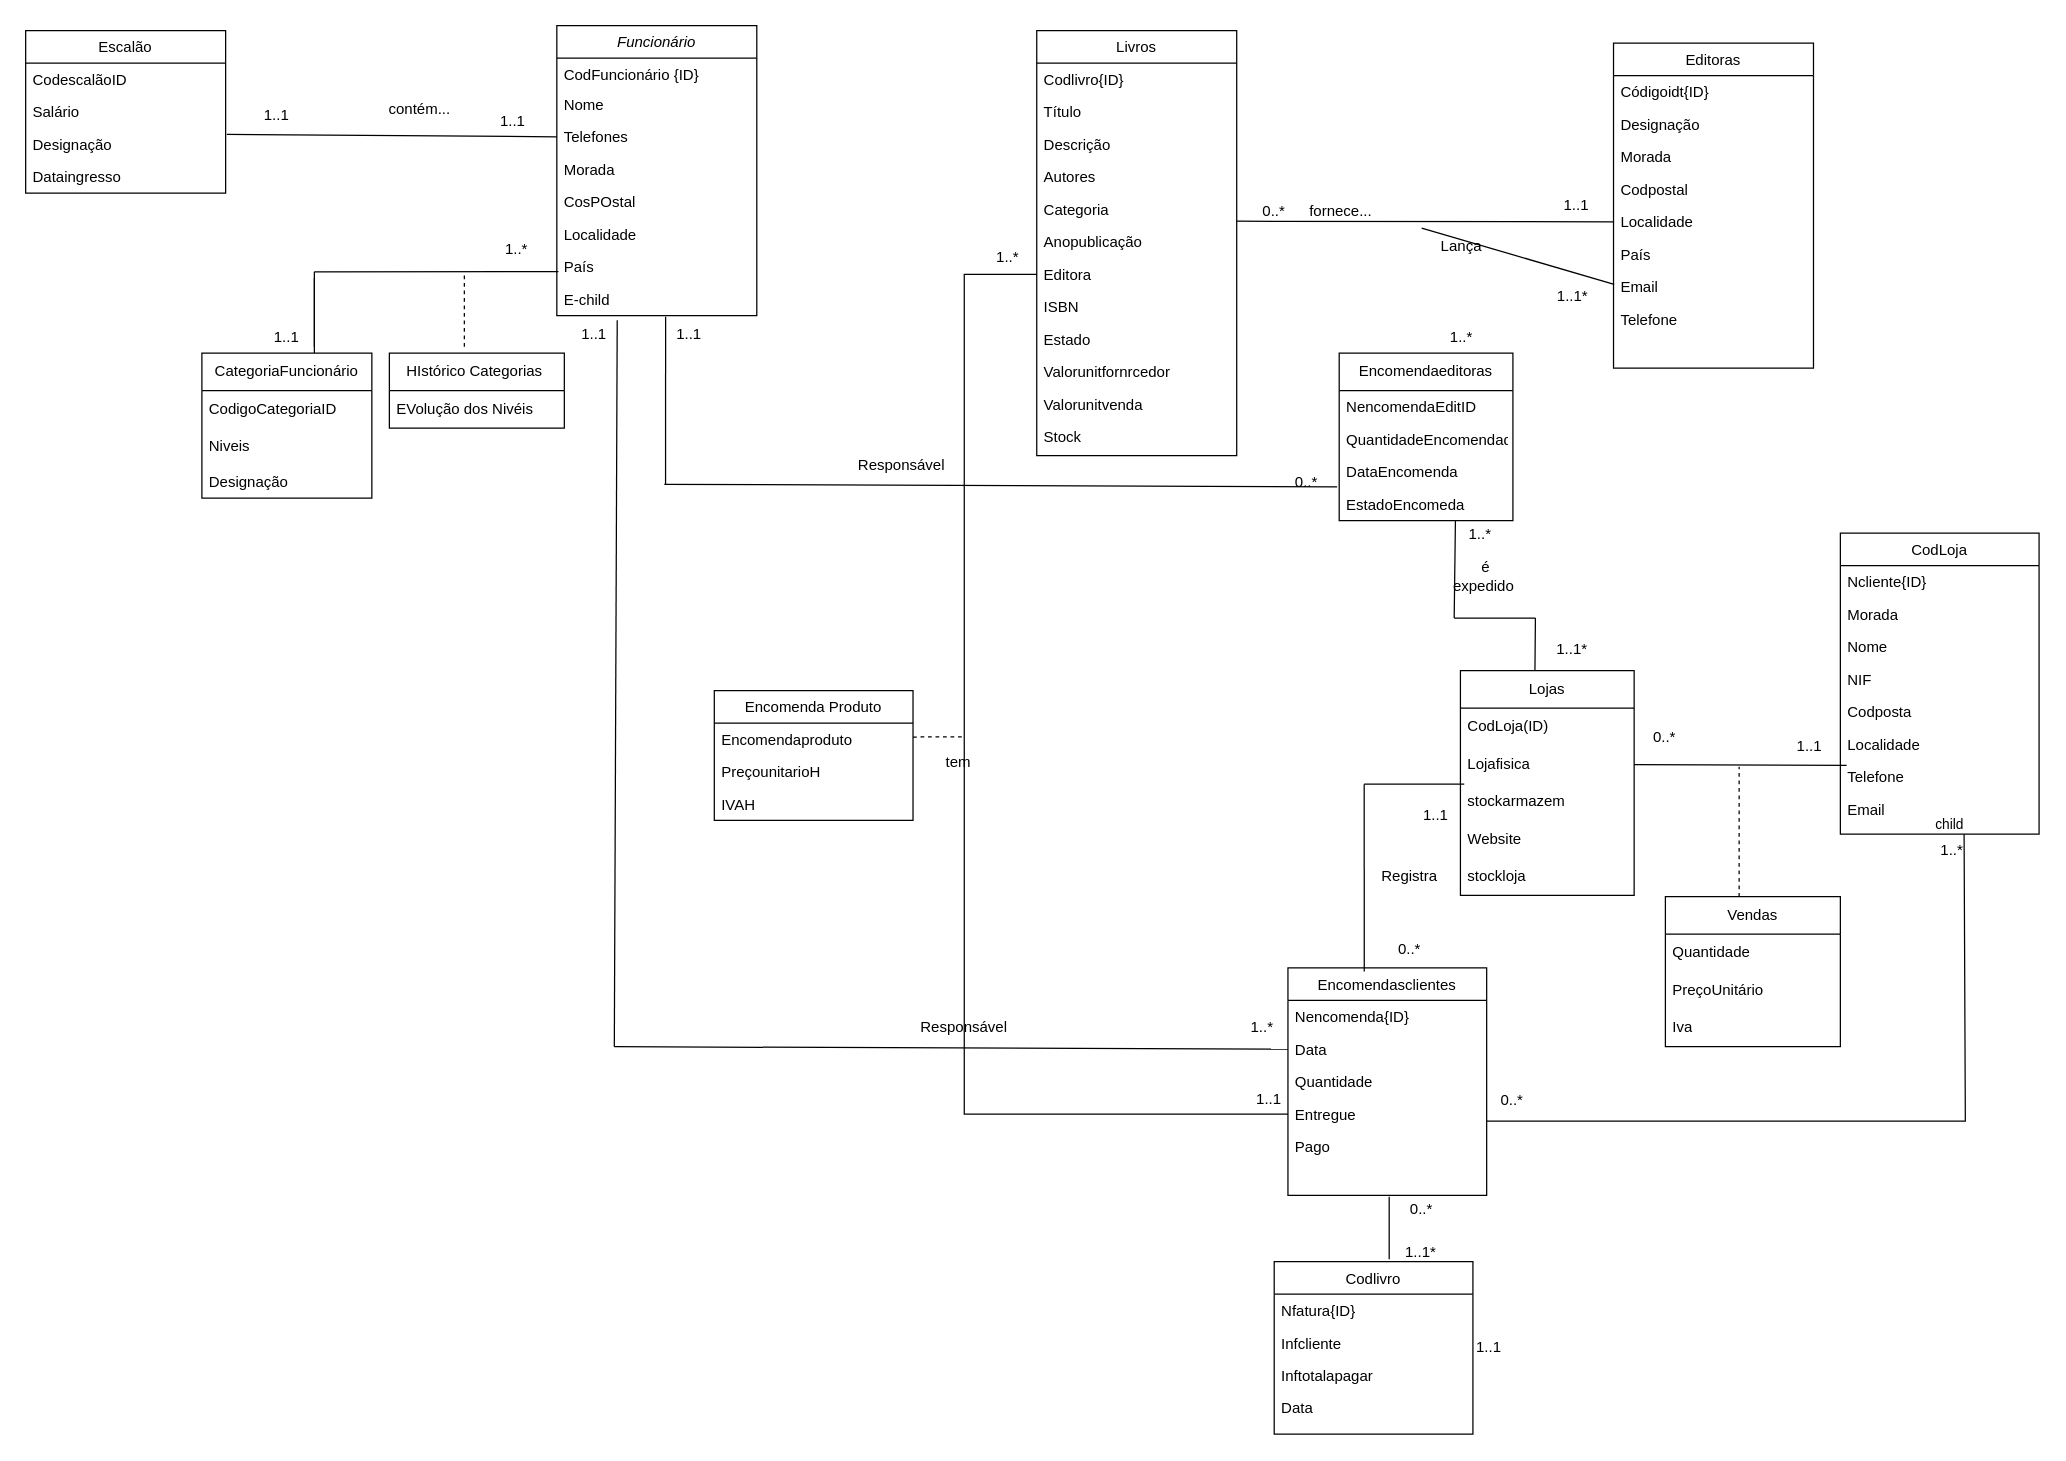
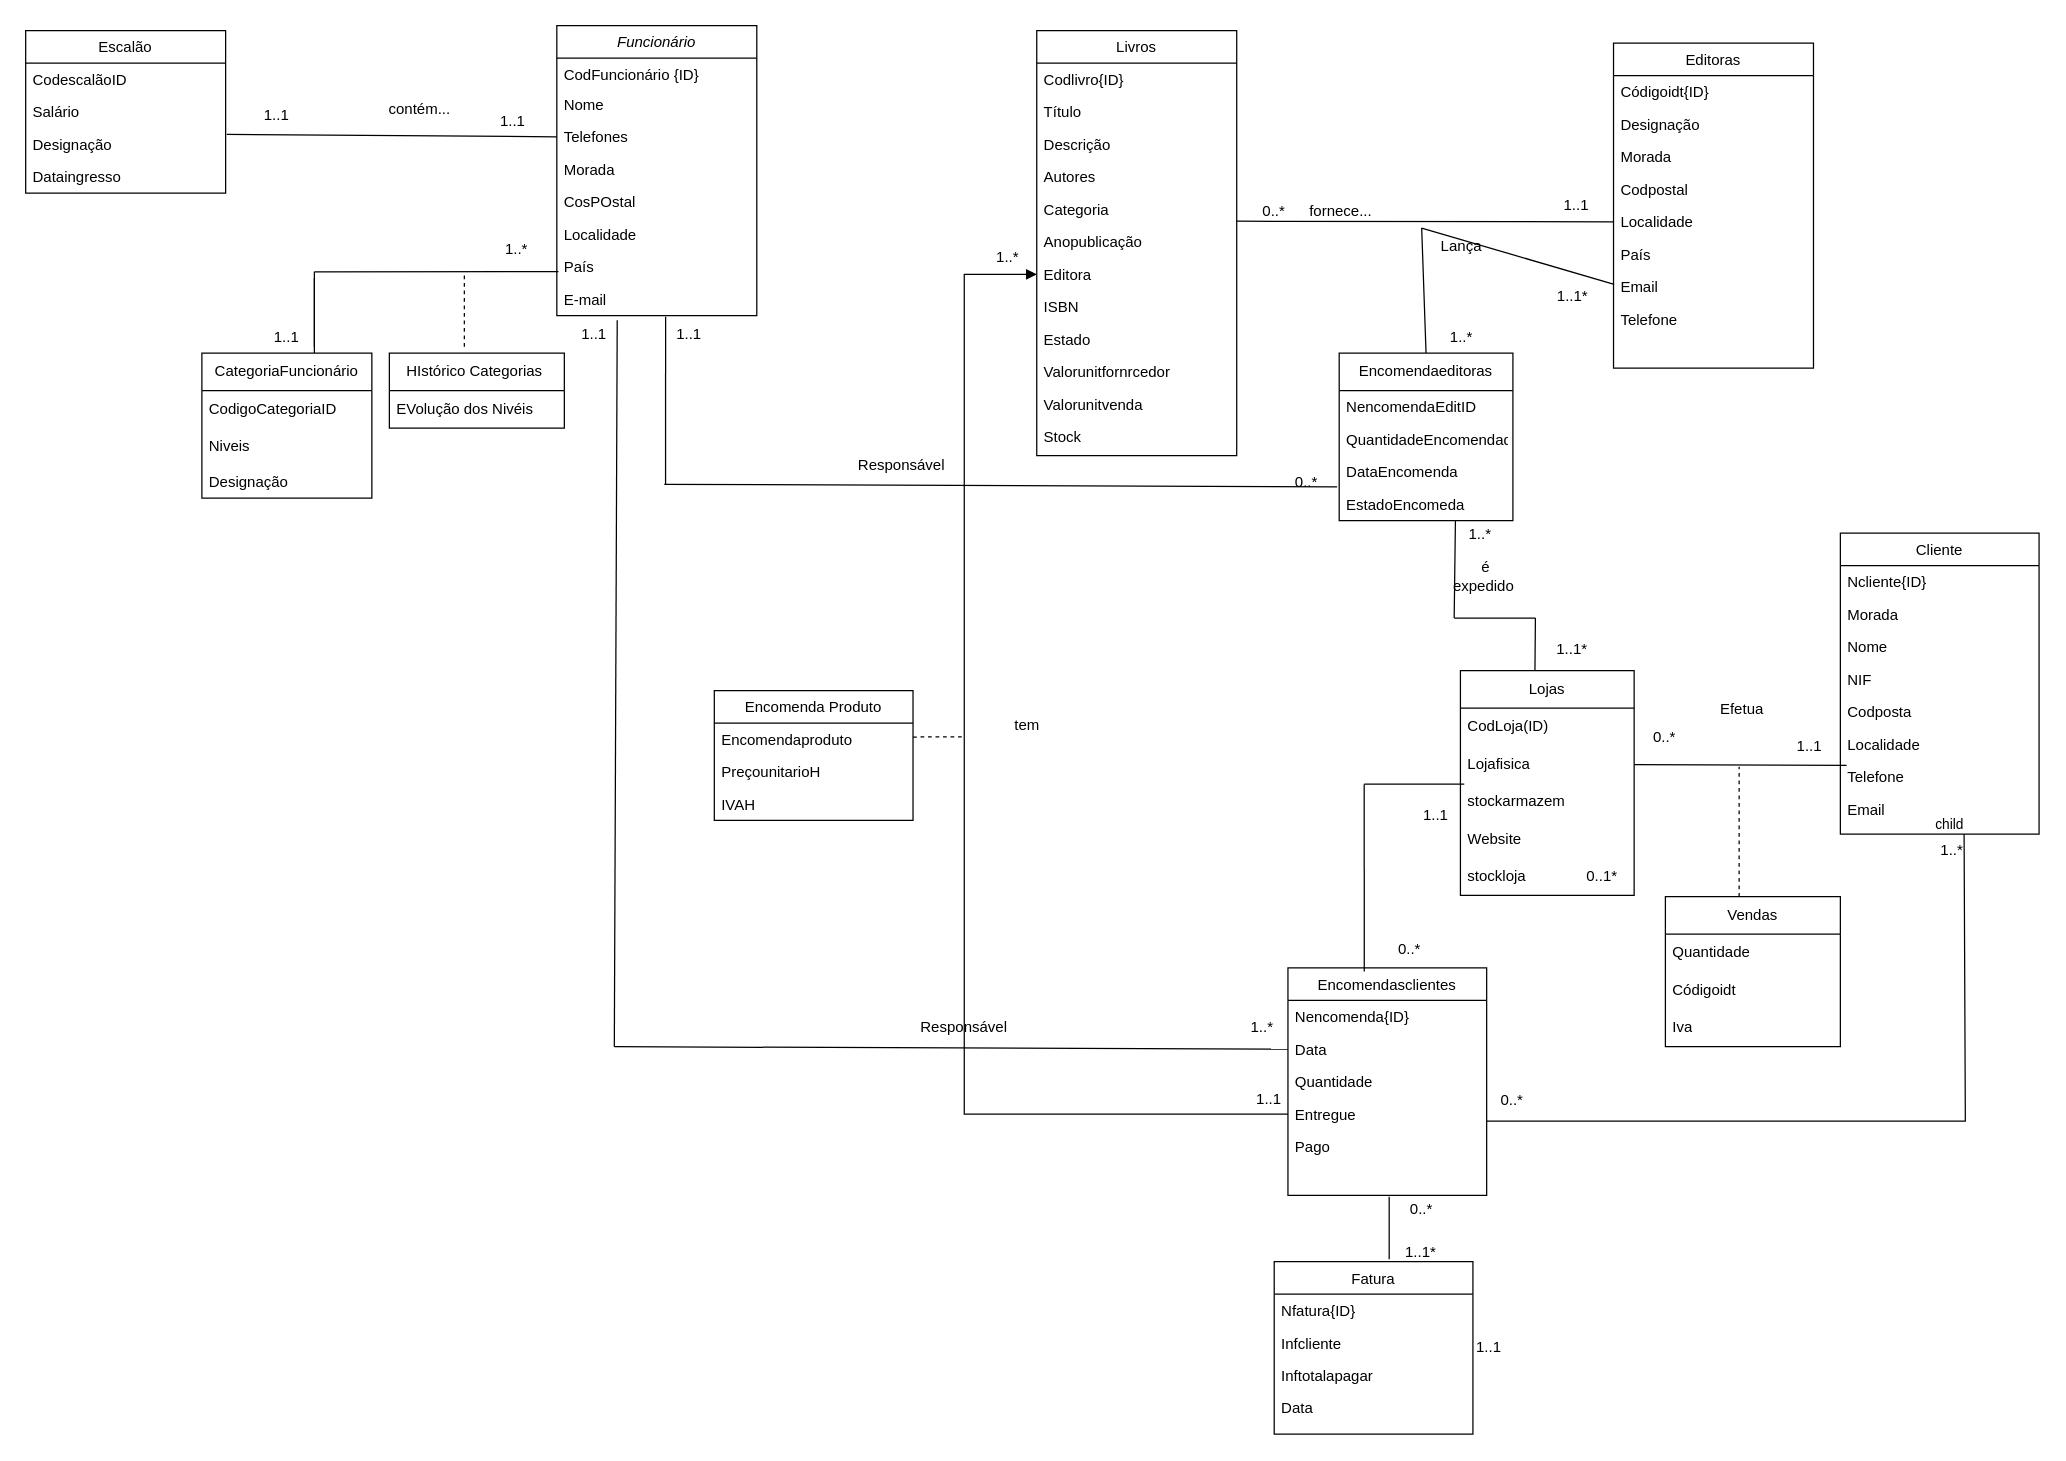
edge "Editora" -- "Entregue": arrowhead none -> block
edge "Lança" -- "Encomendaeditoras": added
node "E-child": label "E-child" -> "E-mail"
node "CodLoja": label "CodLoja" -> "Cliente"
node "Efetua": added
node "tem": moved (958, 763) -> (1027, 726)
node "Registra": removed
node "0..1*": added
node "PreçoUnitário": label "PreçoUnitário" -> "Códigoidt"
node "Codlivro": label "Codlivro" -> "Fatura"
